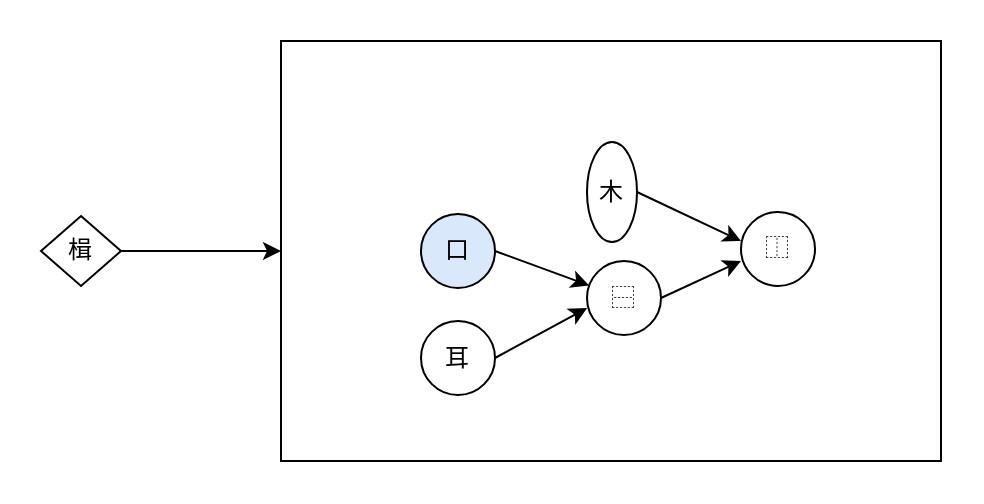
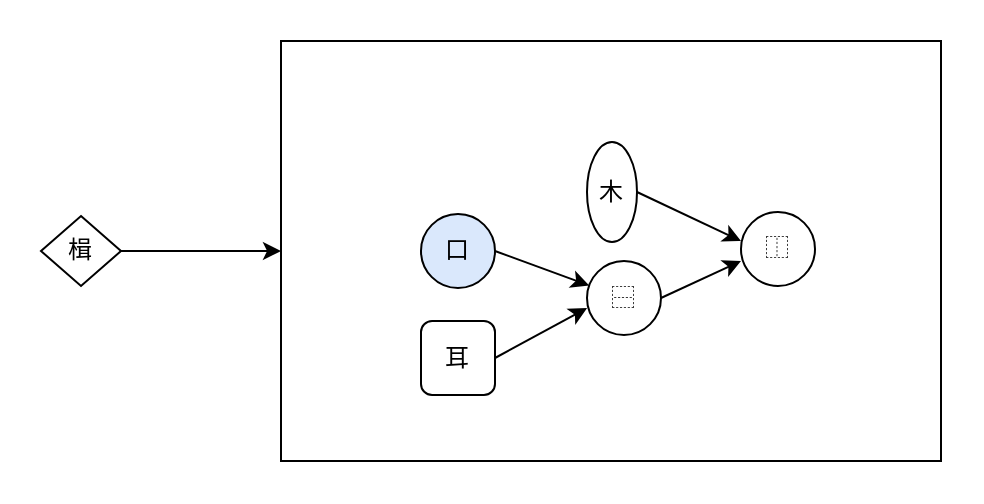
node "耳": shape ellipse -> rounded rectangle
